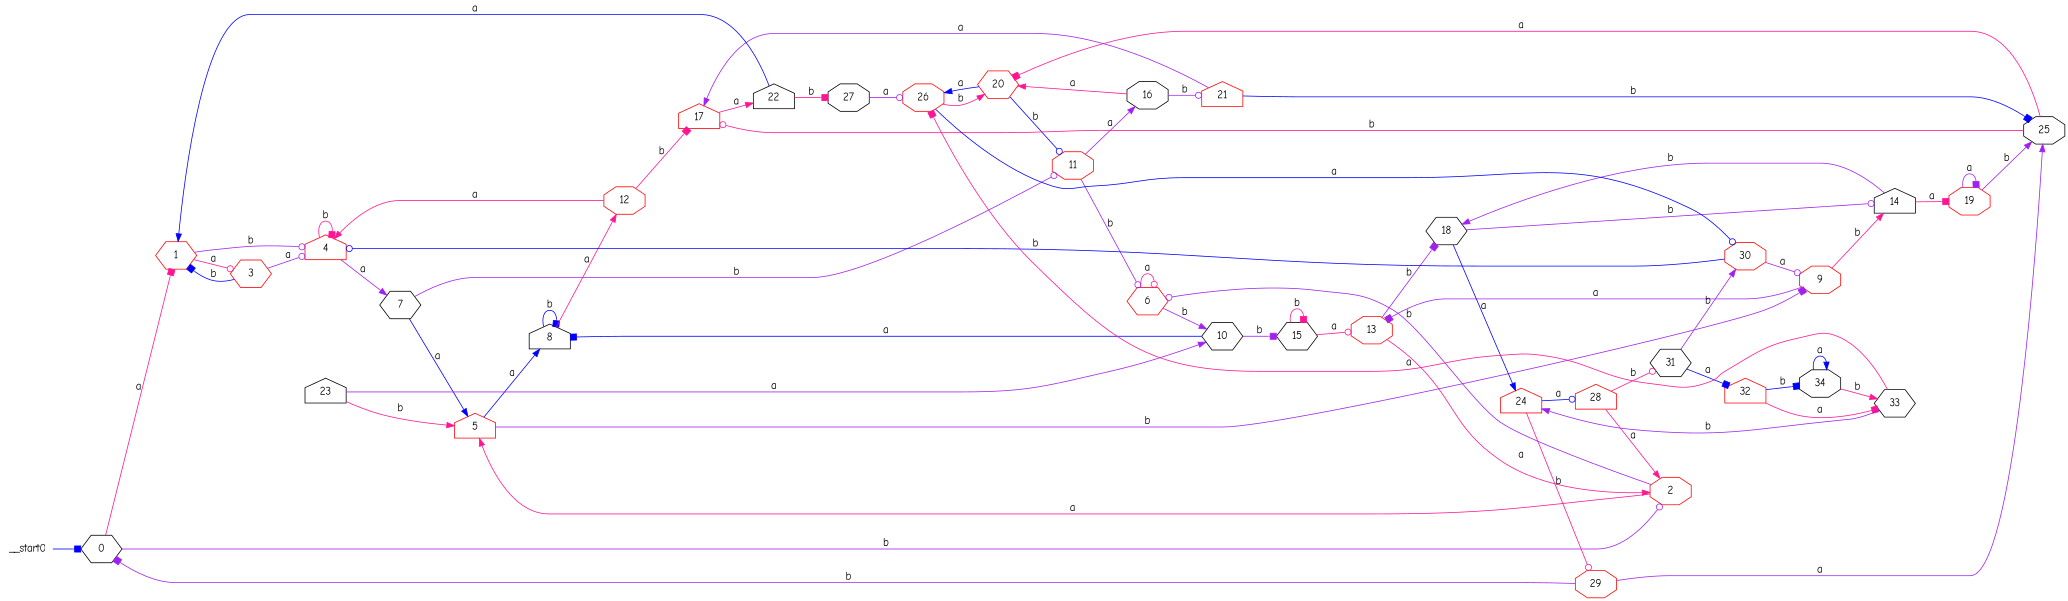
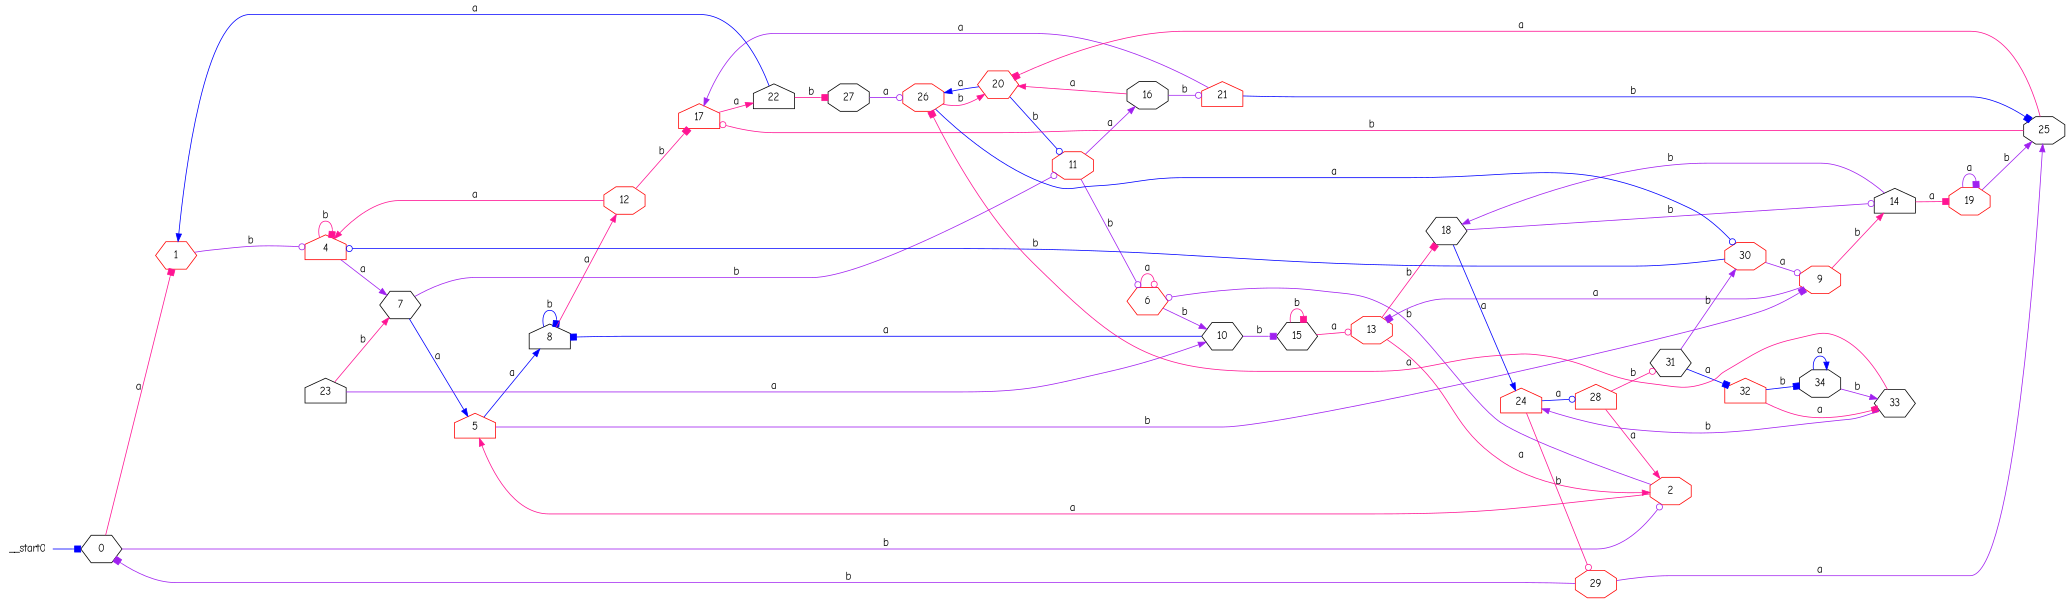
node "3": removed
edge "13" -> "18": color purple -> deeppink
edge "34" -> "33": color deeppink -> purple
edge "23" -> "5": now "23" -> "7"
